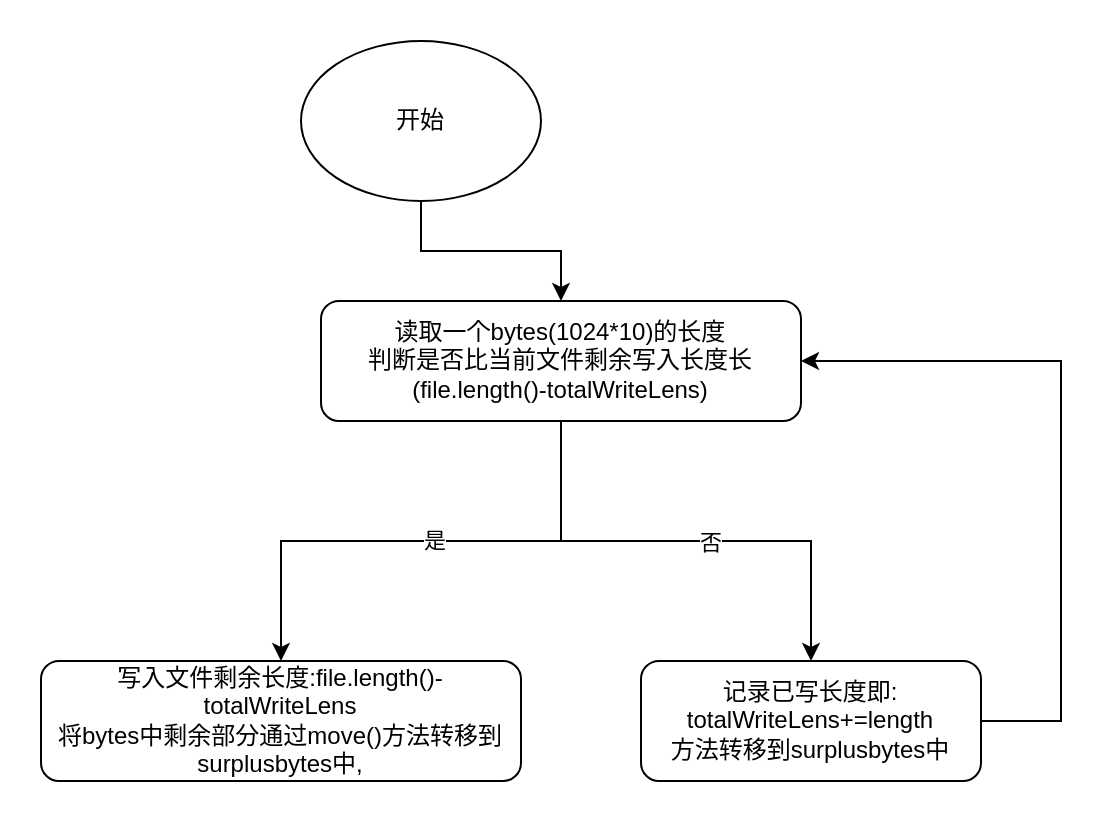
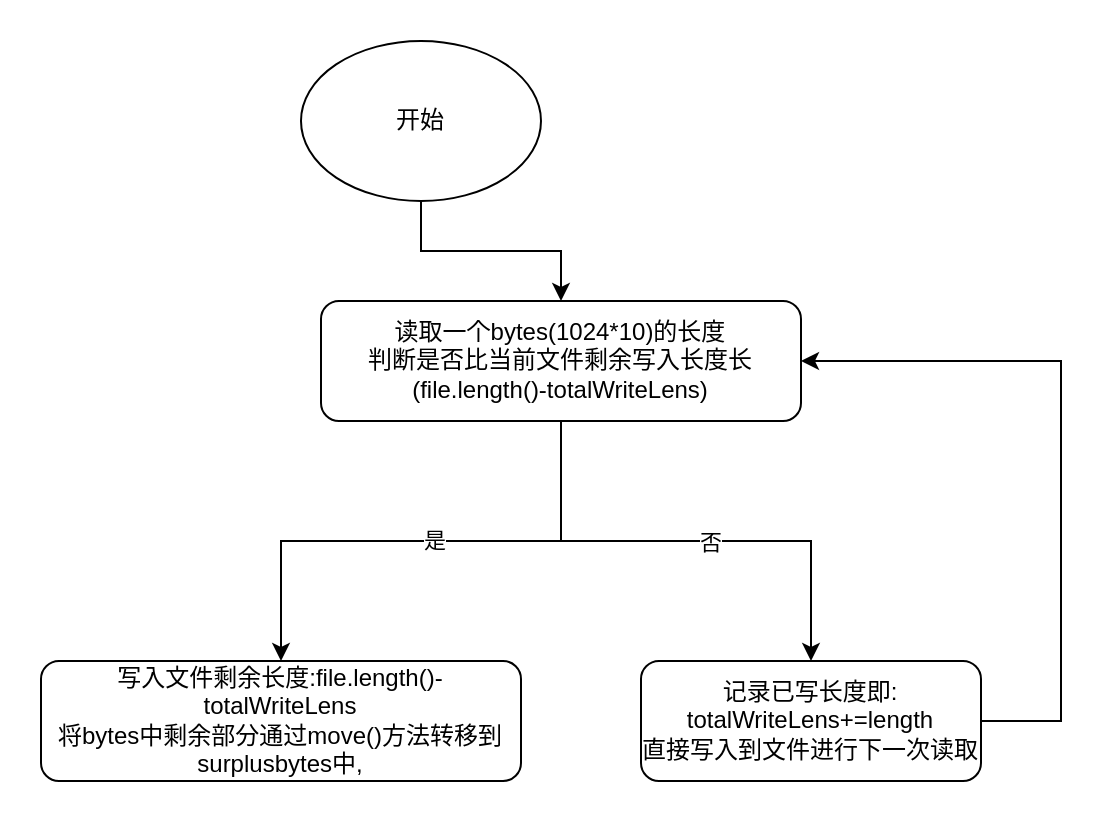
node "记录已写长度即: totalWriteLens+=length 方法转移到surplusbytes中": label "记录已写长度即: totalWriteLens+=length 方法转移到surplusbytes中" -> "记录已写长度即: totalWriteLens+=length 直接写入到文件进行下一次读取"
